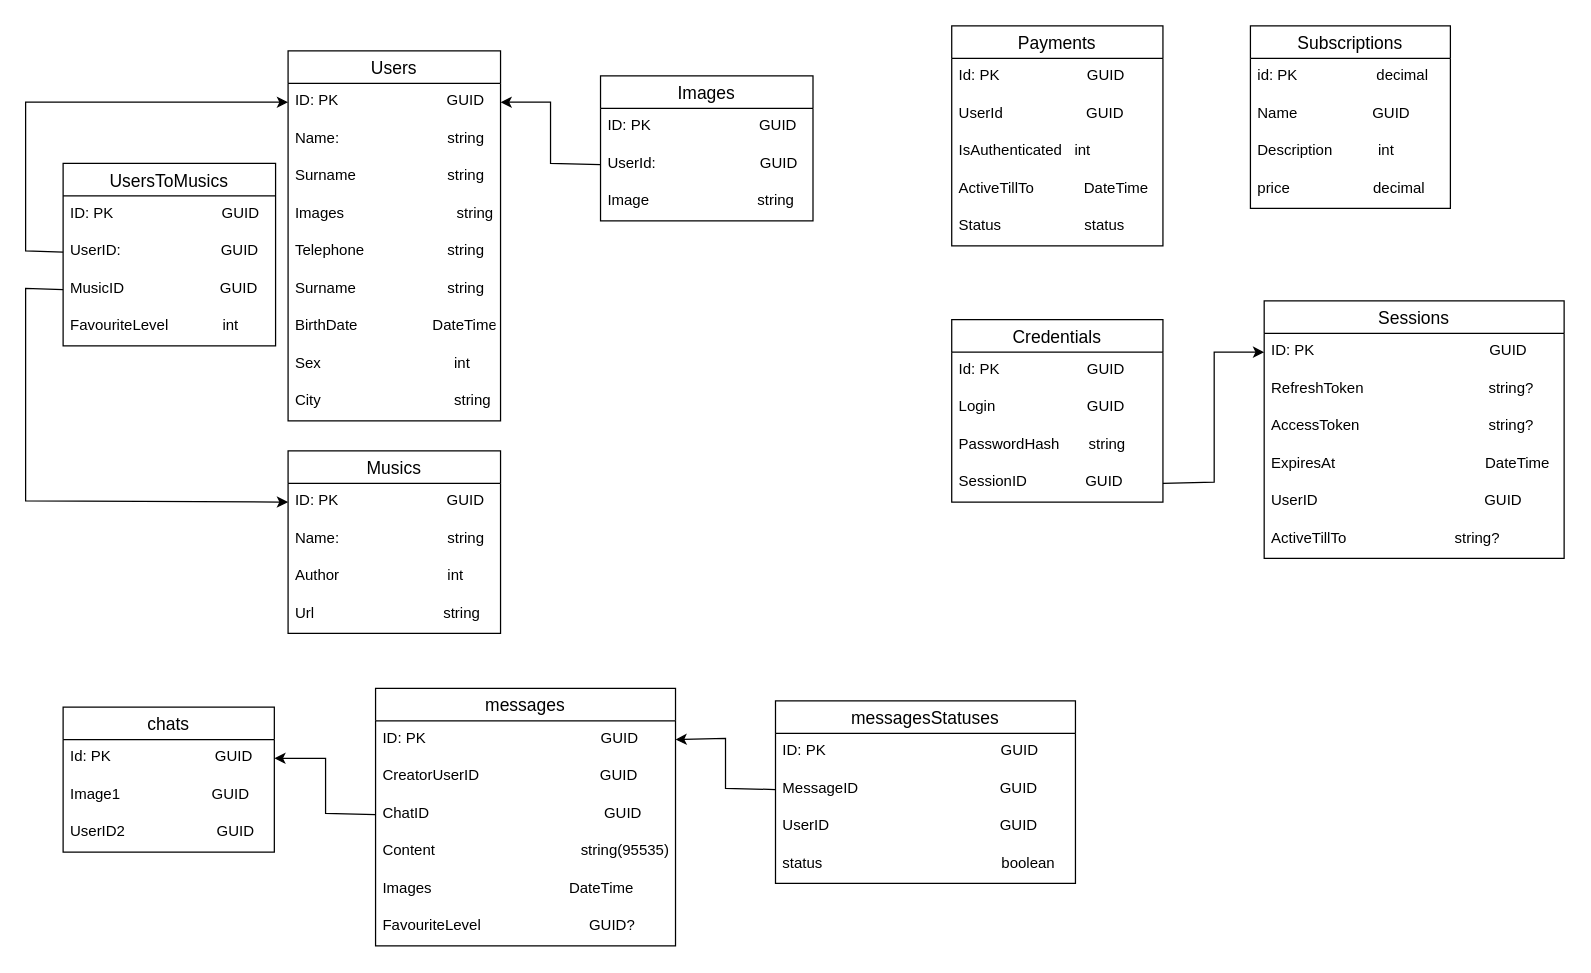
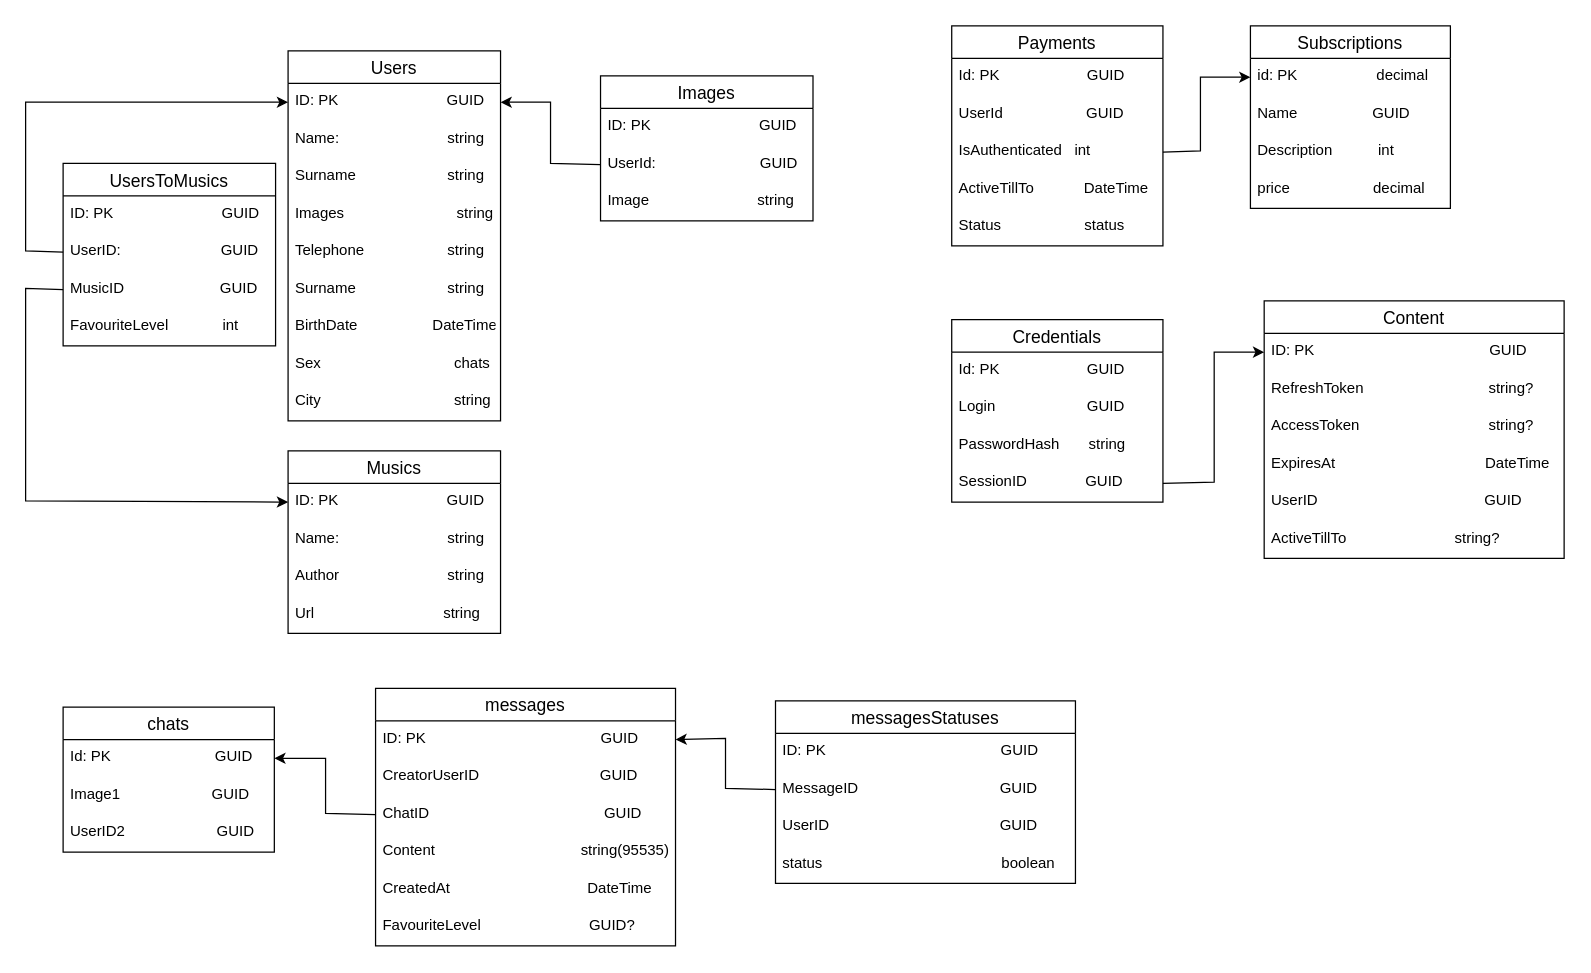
edge "IsAuthenticated int" -> "id: PK decimal": added
node "Sessions": label "Sessions" -> "Content"
node "Sex int": label "Sex int" -> "Sex chats"
node "Author int": label "Author int" -> "Author string"
node "Images DateTime": label "Images DateTime" -> "CreatedAt DateTime"
